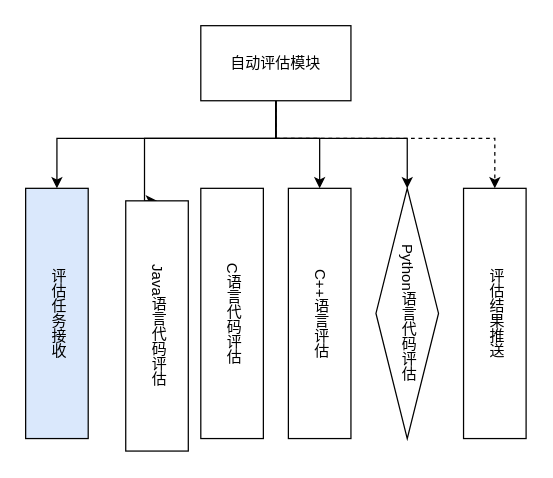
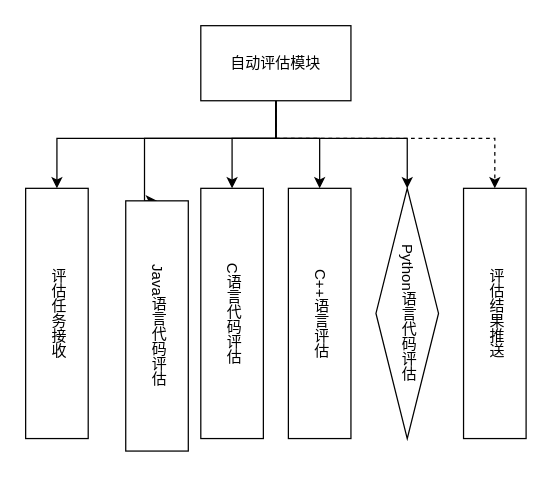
edge "自动评估模块" -> "C语言代码评估": added
node "评估任务接收": fillcolor #dae8fc -> #ffffff
